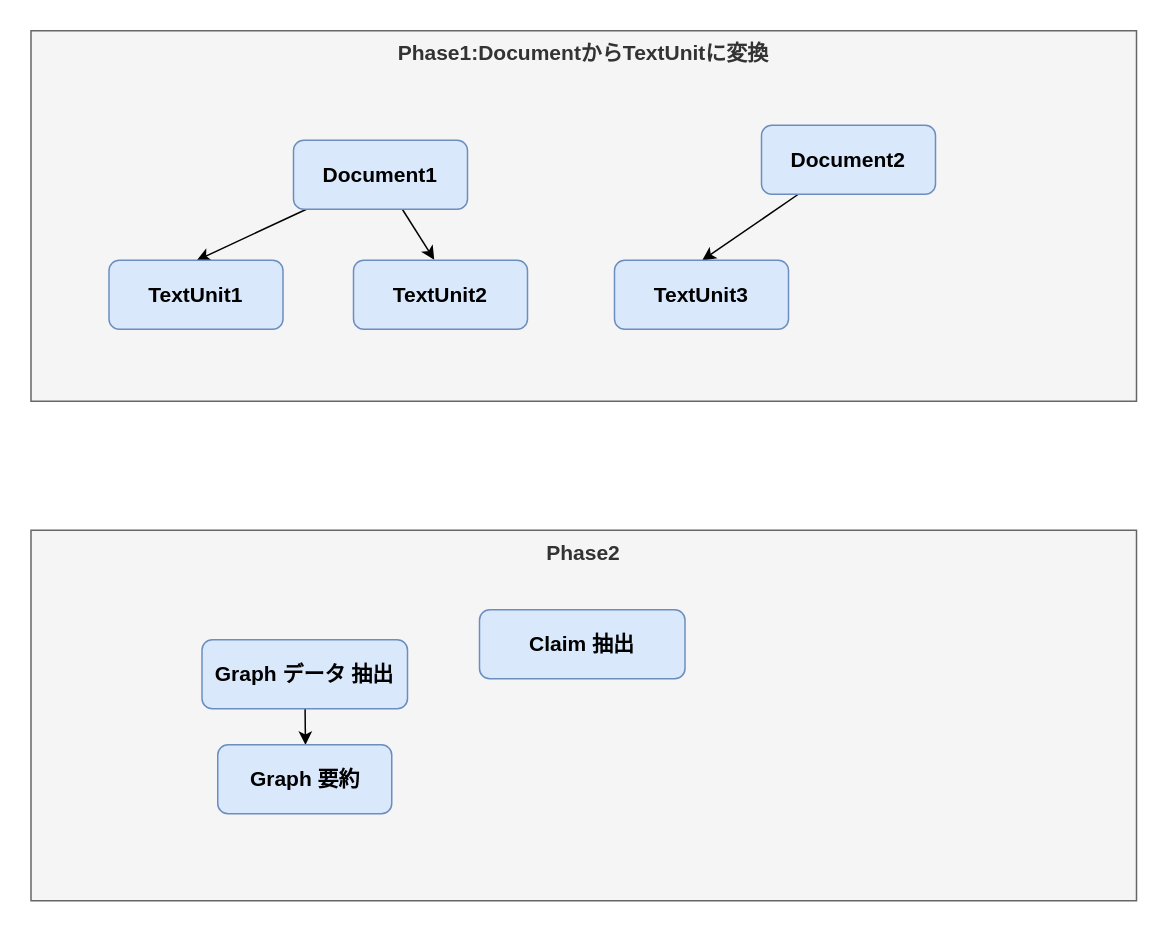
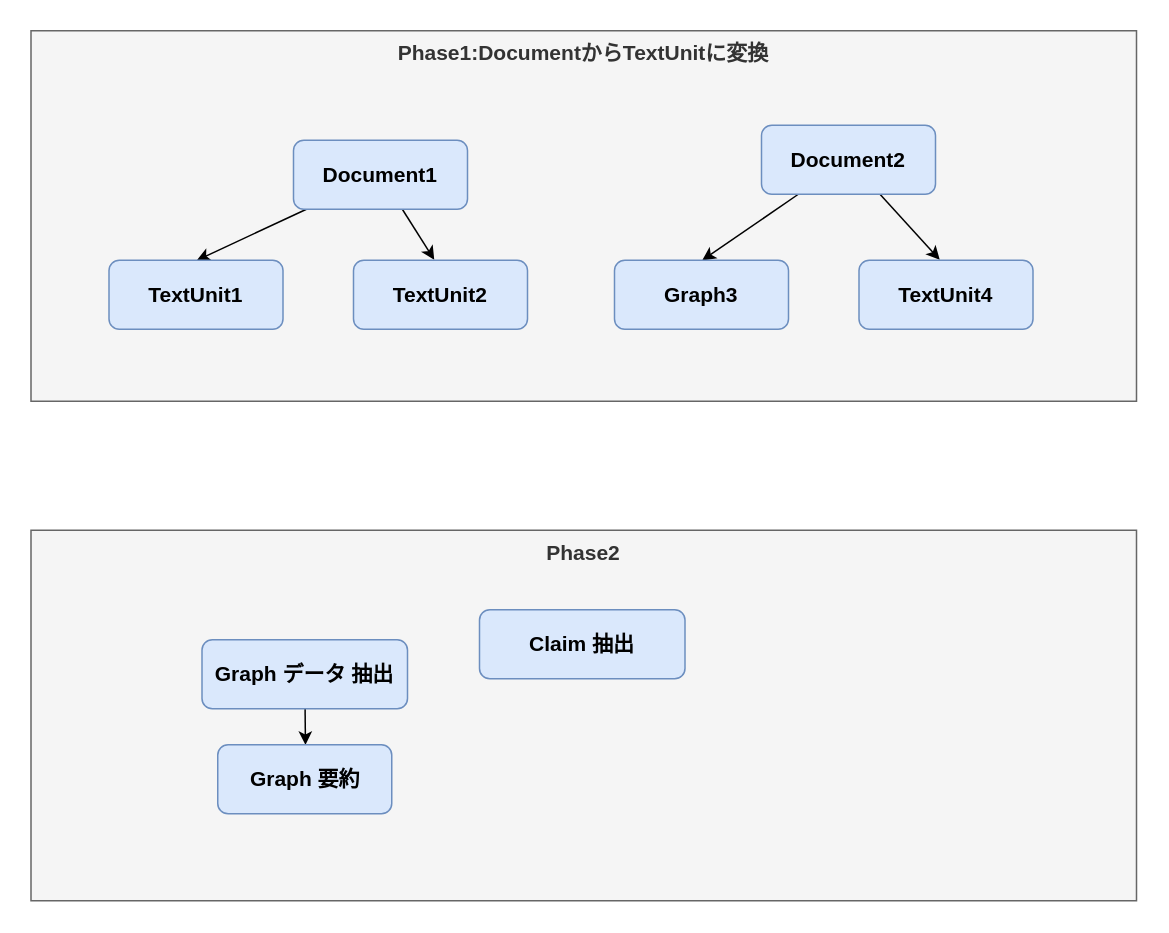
edge "Document2" -> "TextUnit4": added
node "TextUnit3": label "TextUnit3" -> "Graph3"
node "TextUnit4": added
